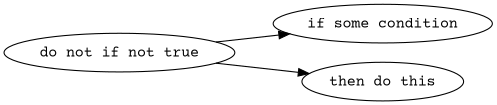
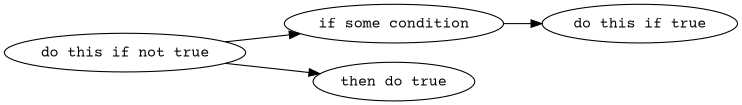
node "do this if true": added
node "do not if not true": label "do not if not true" -> "do this if not true"
node "then do this": label "then do this" -> "then do true"
